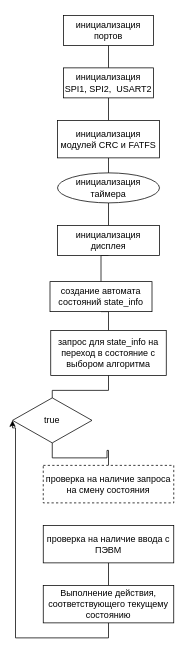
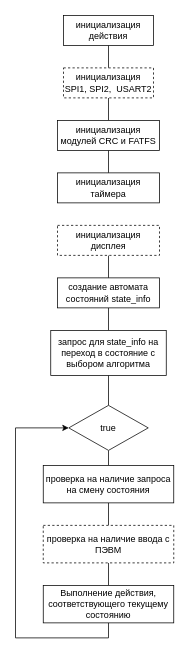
node "инициализация портов": label "инициализация портов" -> "инициализация действия"
node "инициализация SPI1, SPI2, USART2": style solid -> dashed
node "инициализация модулей CRC и FATFS": size 102x38 -> 102x30
node "инициализация таймера": shape ellipse -> rectangle
edge "инициализация таймера" -- "инициализация дисплея": removed
node "инициализация дисплея": style solid -> dashed
node "создание автомата состояний state_info": moved (101, 297) -> (108, 293)
node "true": moved (52, 420) -> (108, 428)
node "проверка на наличие запроса на смену состояния": style dashed -> solid
edge "проверка на наличие запроса на смену состояния" -- "проверка на наличие ввода с ПЭВМ": added
node "проверка на наличие ввода с ПЭВМ": style solid -> dashed
